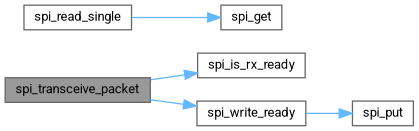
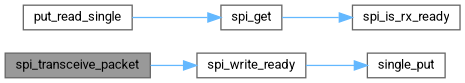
node "spi_read_single": label "spi_read_single" -> "put_read_single"
edge "spi_transceive_packet" -> "spi_is_rx_ready": now "spi_get" -> "spi_is_rx_ready"
node "spi_put": label "spi_put" -> "single_put"
